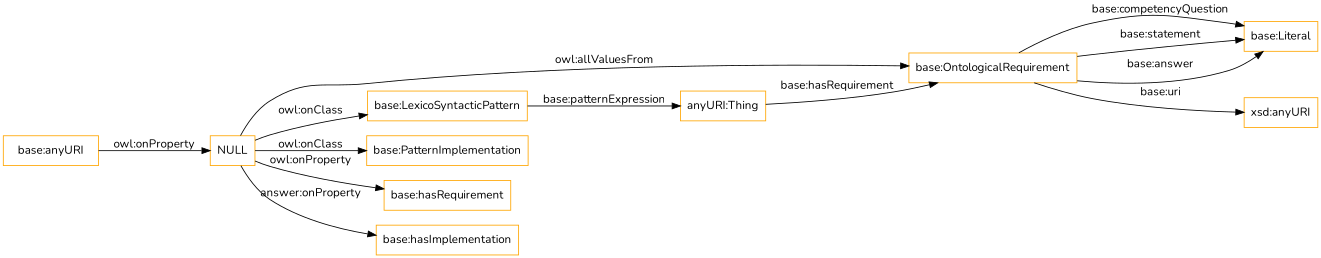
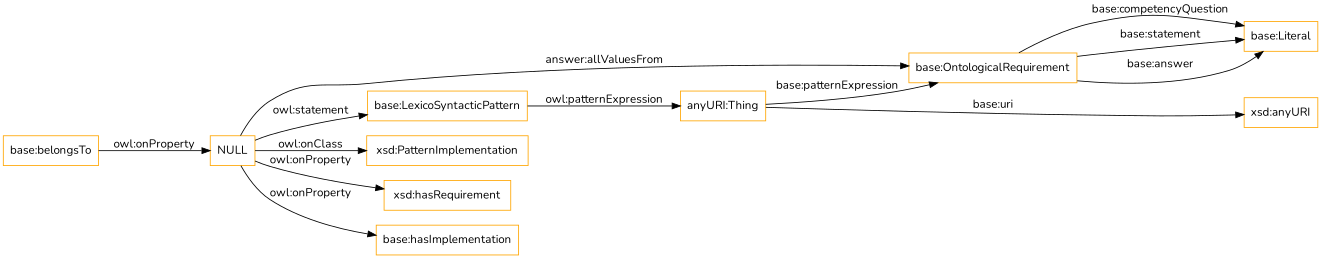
edge "NULL" -> "base:OntologicalRequirement": label "owl:allValuesFrom" -> "answer:allValuesFrom"
edge "anyURI:Thing" -> "base:OntologicalRequirement": label "base:hasRequirement" -> "base:patternExpression"
edge "base:LexicoSyntacticPattern" -> "anyURI:Thing": label "base:patternExpression" -> "owl:patternExpression"
edge "base:OntologicalRequirement" -> "xsd:anyURI": now "anyURI:Thing" -> "xsd:anyURI"
edge "NULL" -> "base:LexicoSyntacticPattern": label "owl:onClass" -> "owl:statement"
node "base:anyURI": label "base:anyURI" -> "base:belongsTo"
node "base:PatternImplementation": label "base:PatternImplementation" -> "xsd:PatternImplementation"
edge "NULL" -> "base:hasImplementation": label "answer:onProperty" -> "owl:onProperty"
node "base:hasRequirement": label "base:hasRequirement" -> "xsd:hasRequirement"
